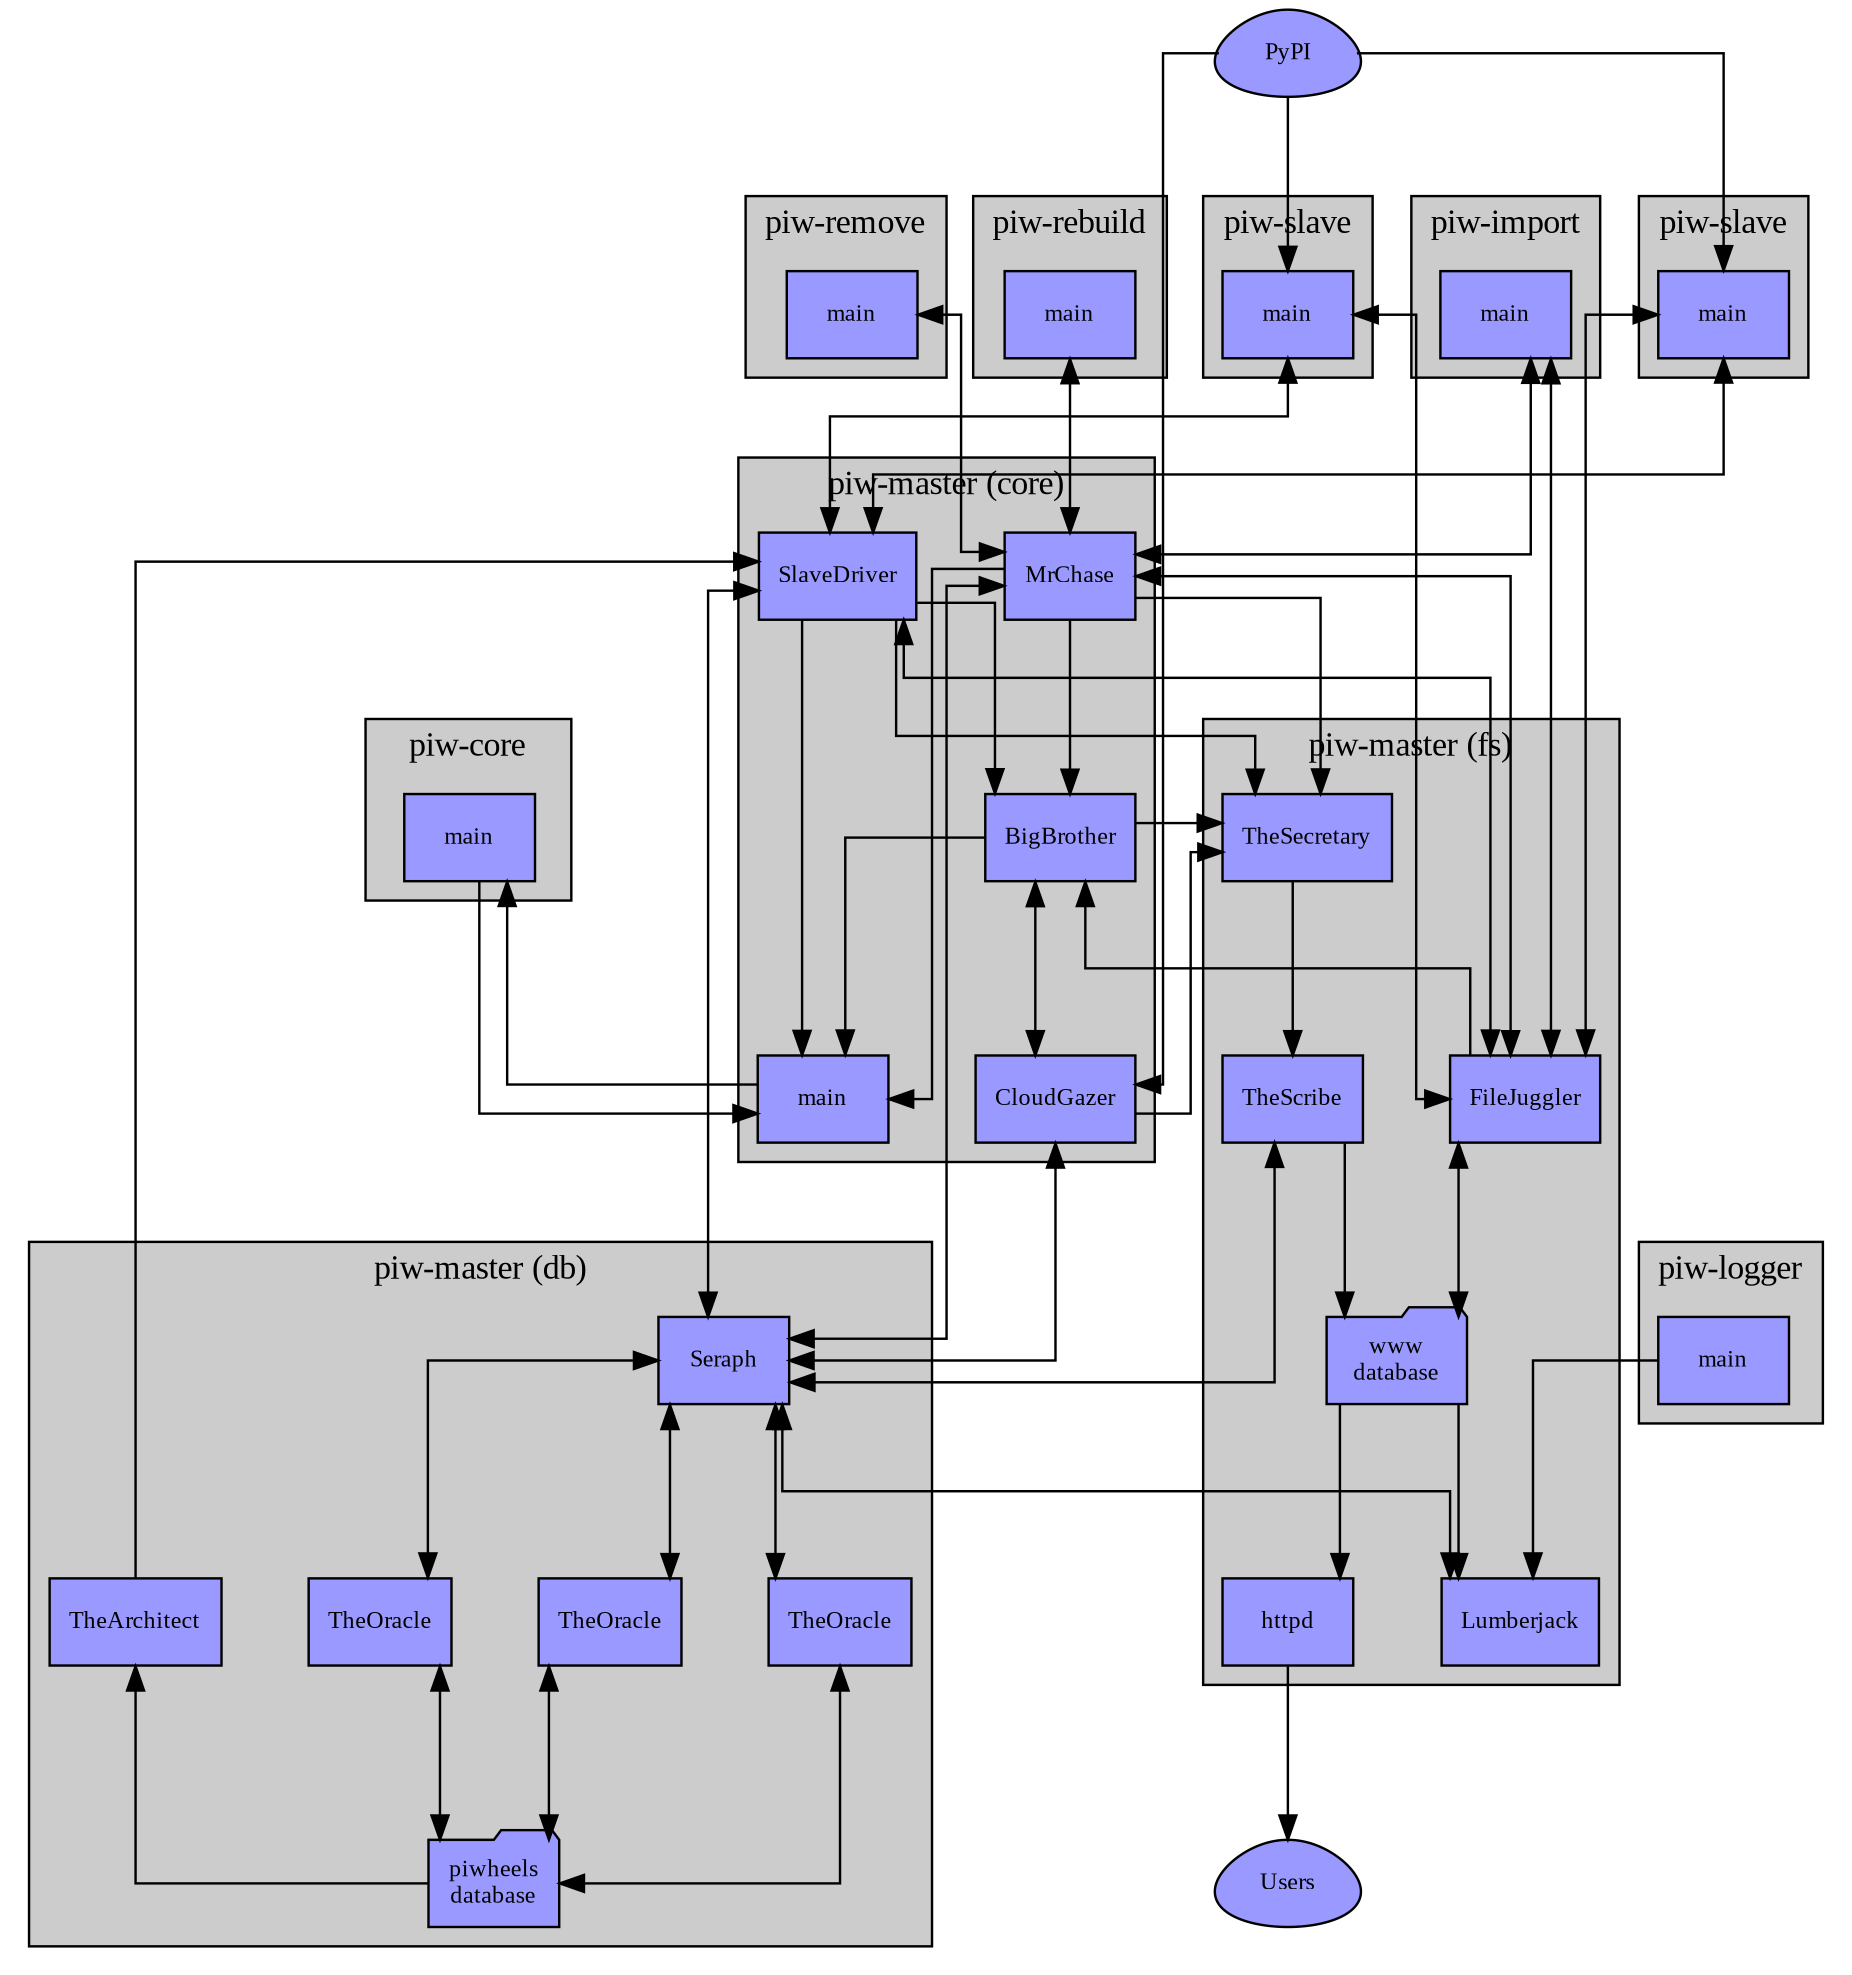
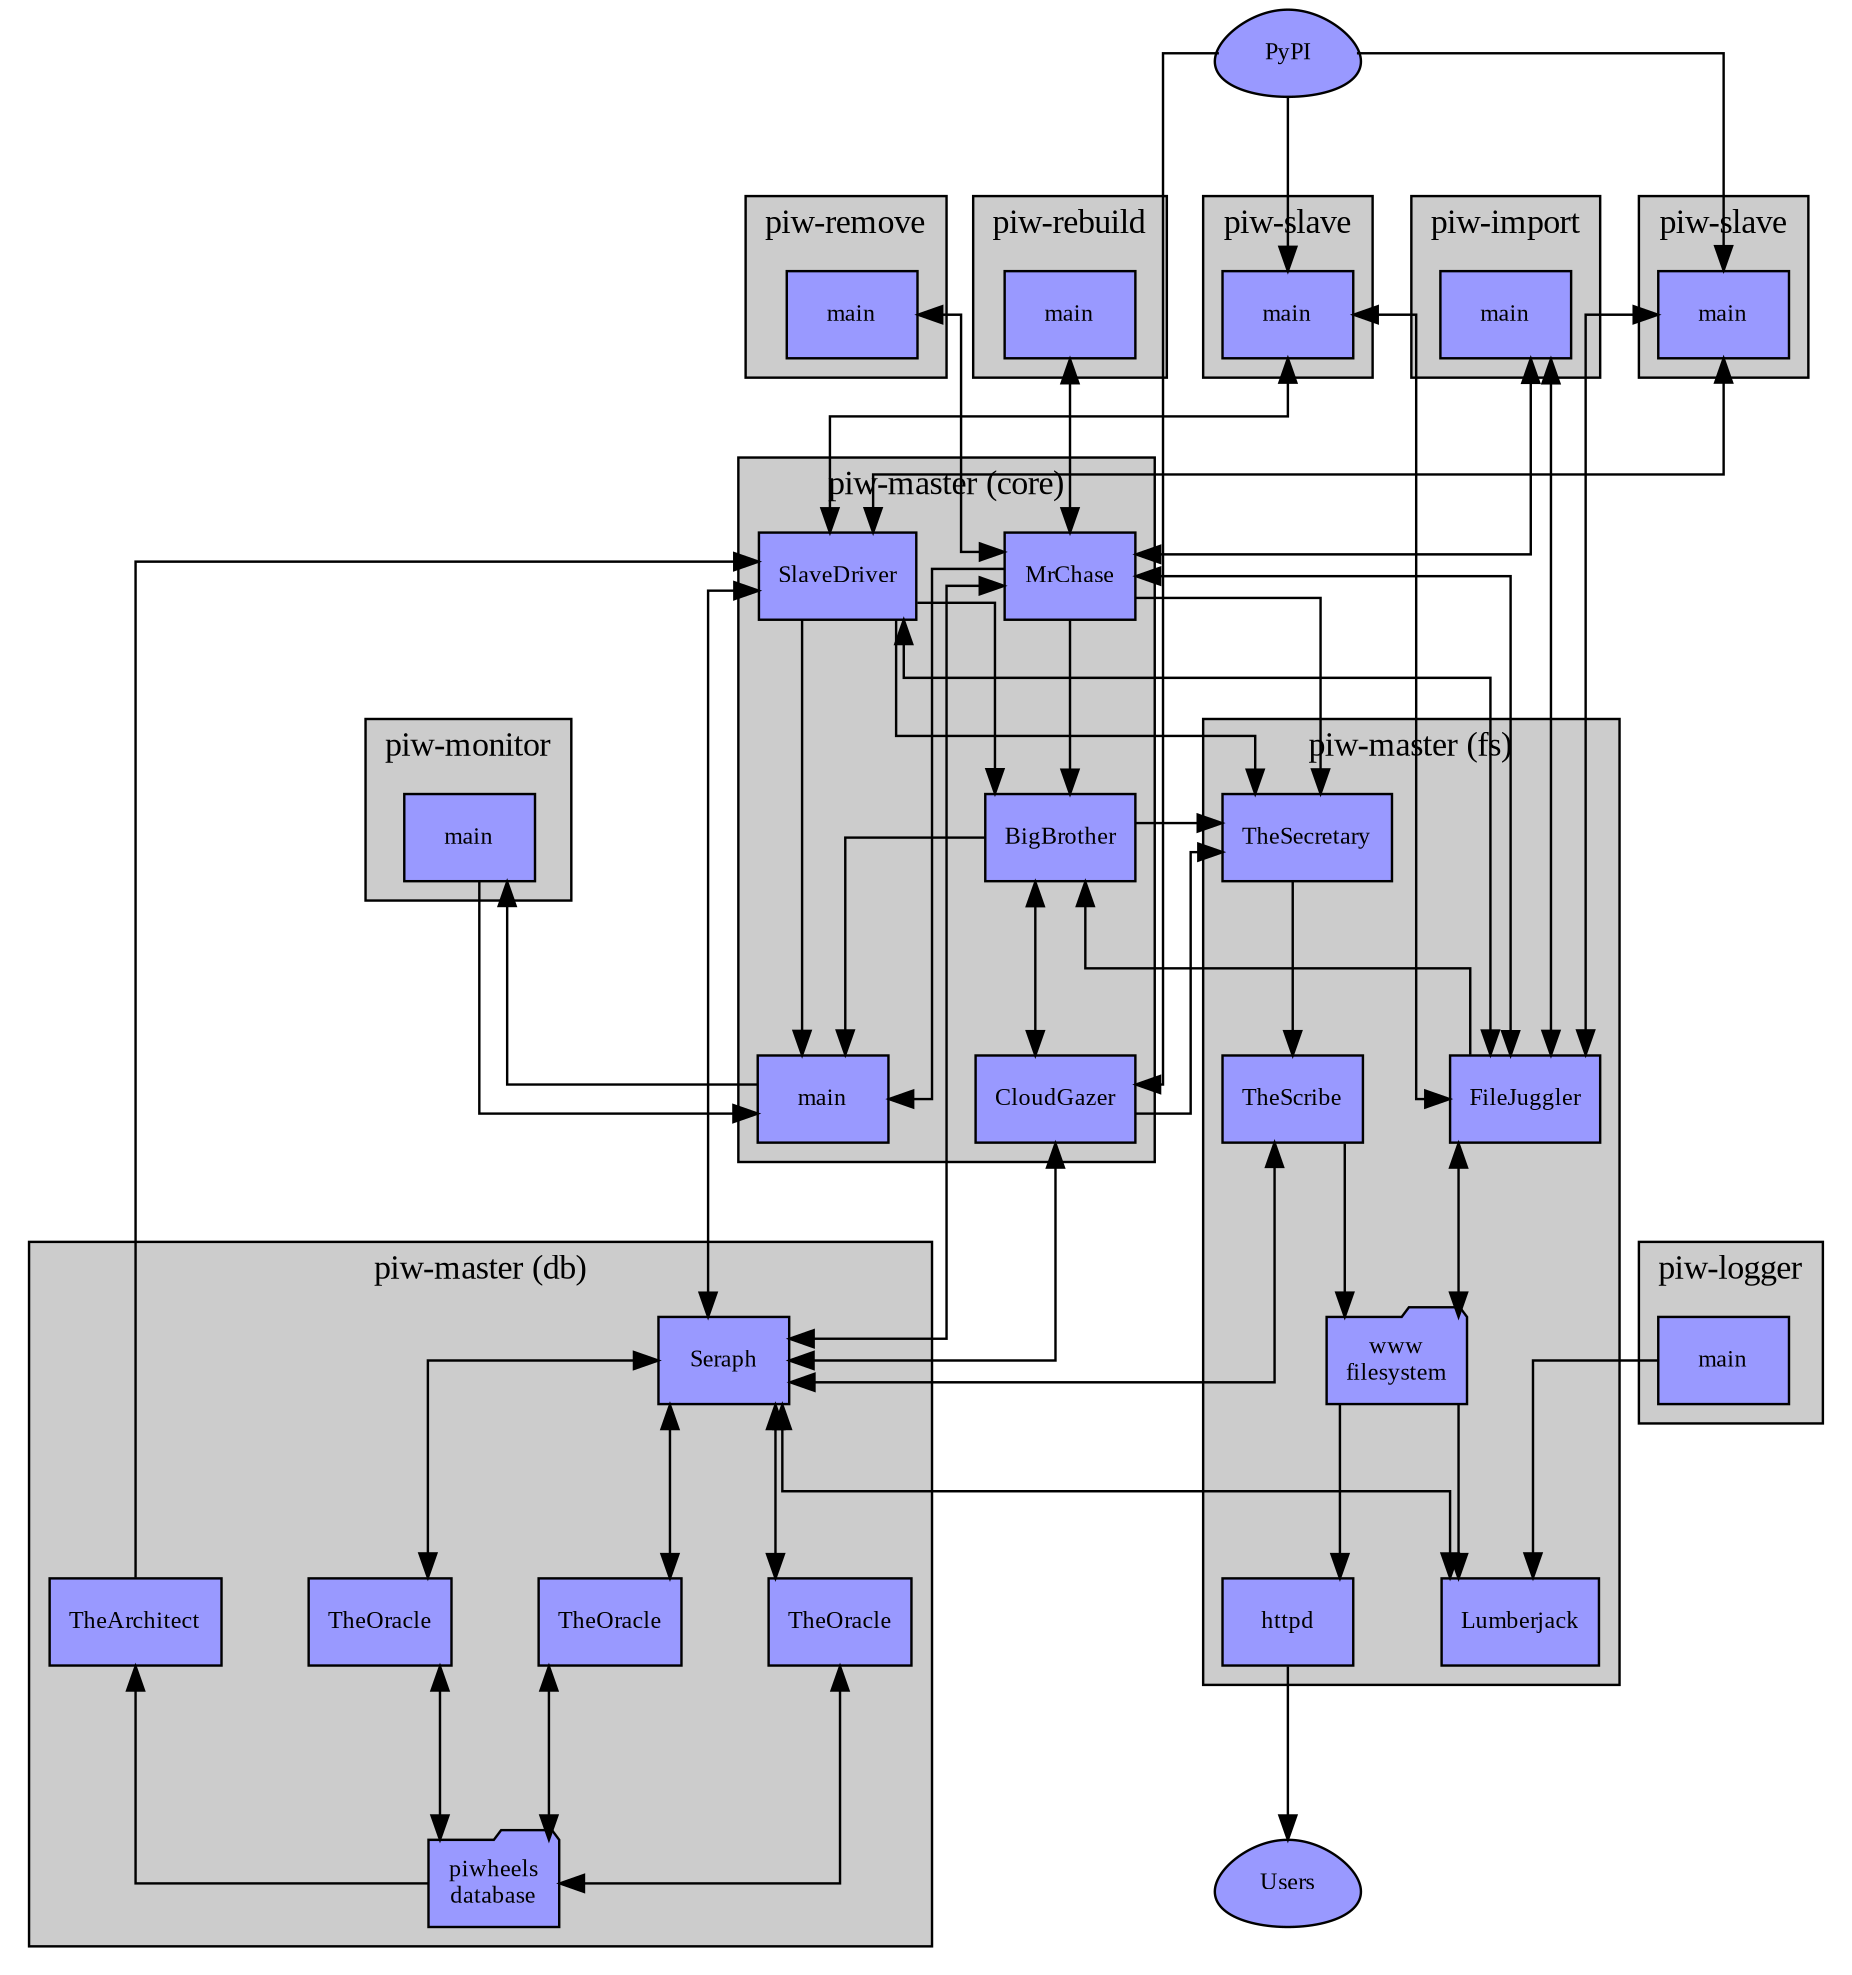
cluster "piw-core": label "piw-core" -> "piw-monitor"
node "www database": label "www database" -> "www filesystem"
